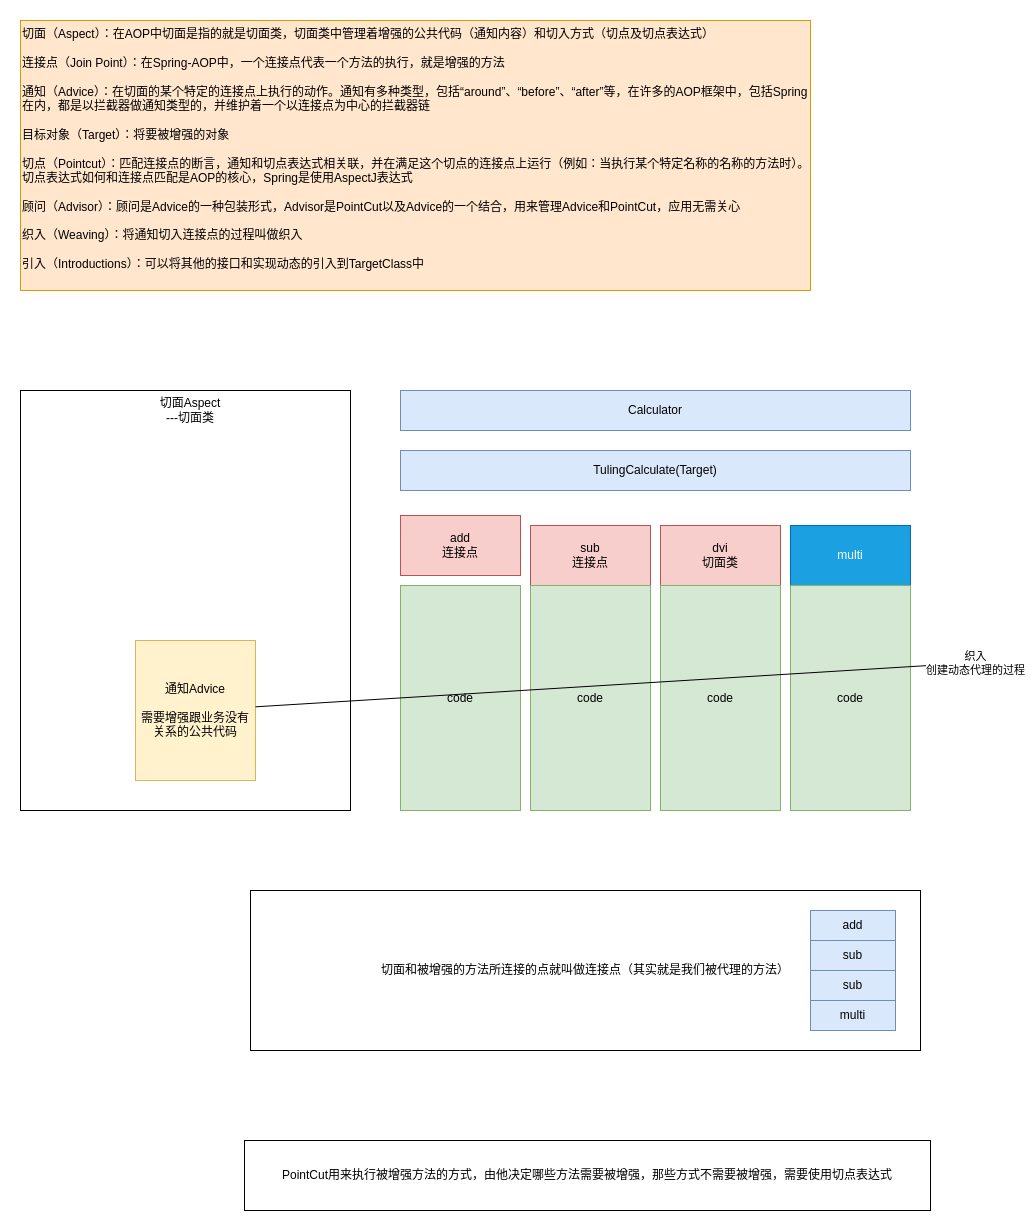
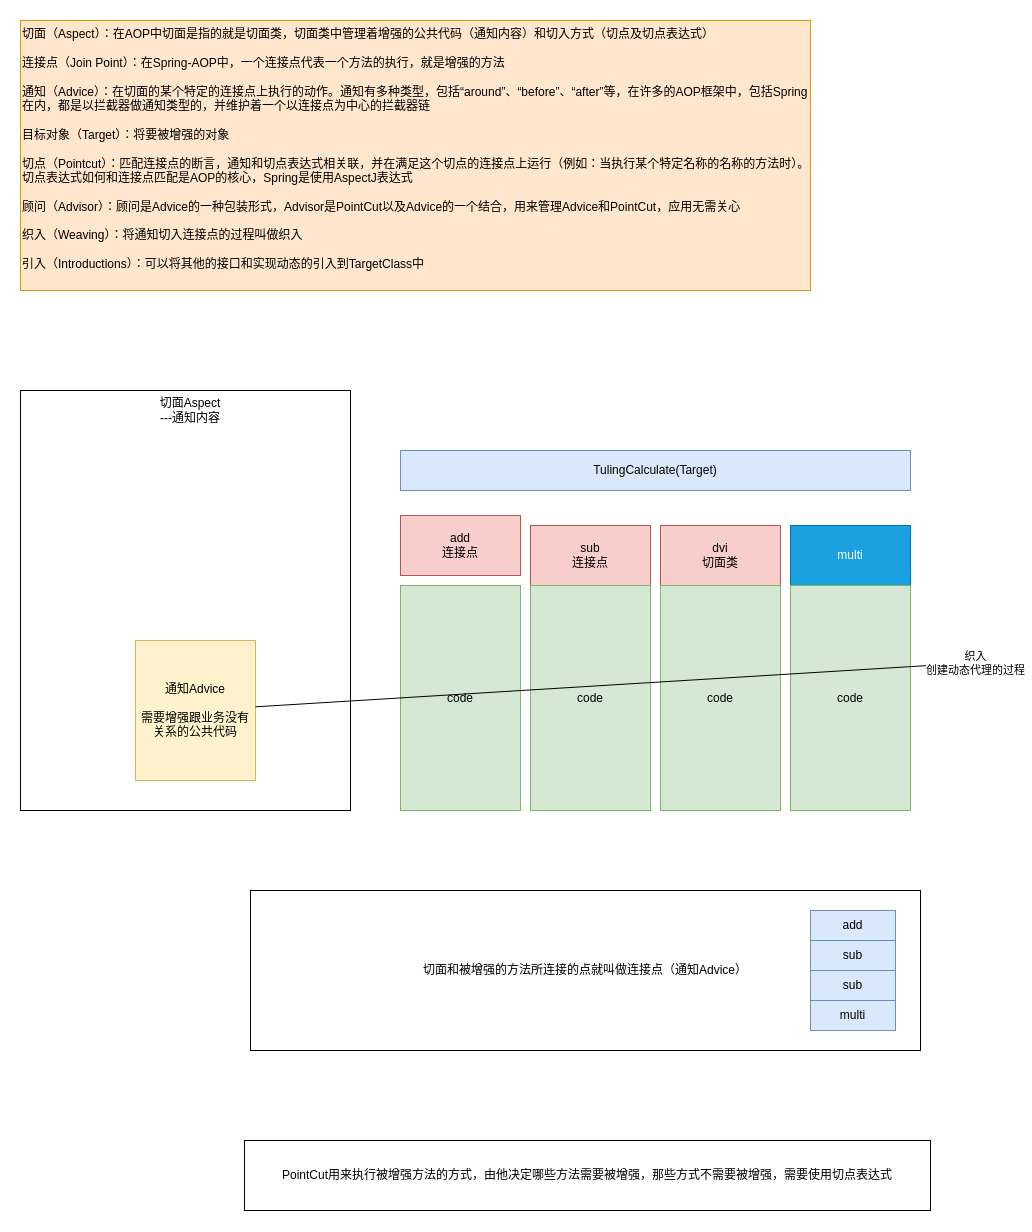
node "切面Aspect ---切面类": label "切面Aspect ---切面类" -> "切面Aspect ---通知内容"
node "Calculator": removed
node "切面和被增强的方法所连接的点就叫做连接点（其实就是我们被代理的方法）": label "切面和被增强的方法所连接的点就叫做连接点（其实就是我们被代理的方法）" -> "切面和被增强的方法所连接的点就叫做连接点（通知Advice）"
